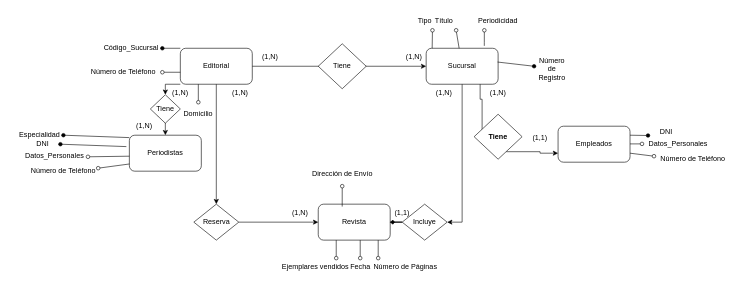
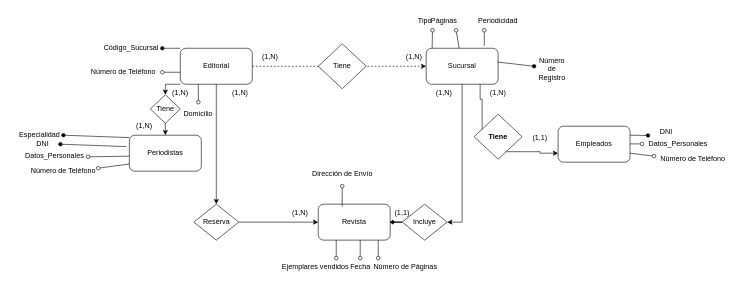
node "Título": label "Título" -> "Páginas"
edge "Editorial" -> "Sucursal": style solid -> dashed
